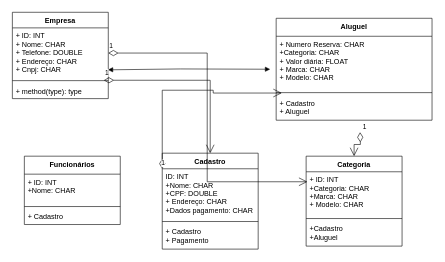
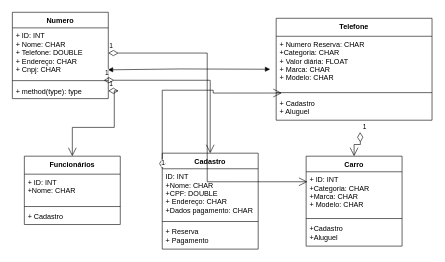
node "Empresa": label "Empresa" -> "Numero"
node "Aluguel": label "Aluguel" -> "Telefone"
edge "+ method(type): type" -- "Funcionários": added, label "1"
node "Categoria": label "Categoria" -> "Carro"
node "+ Cadastro + Pagamento": label "+ Cadastro + Pagamento" -> "+ Reserva + Pagamento"
